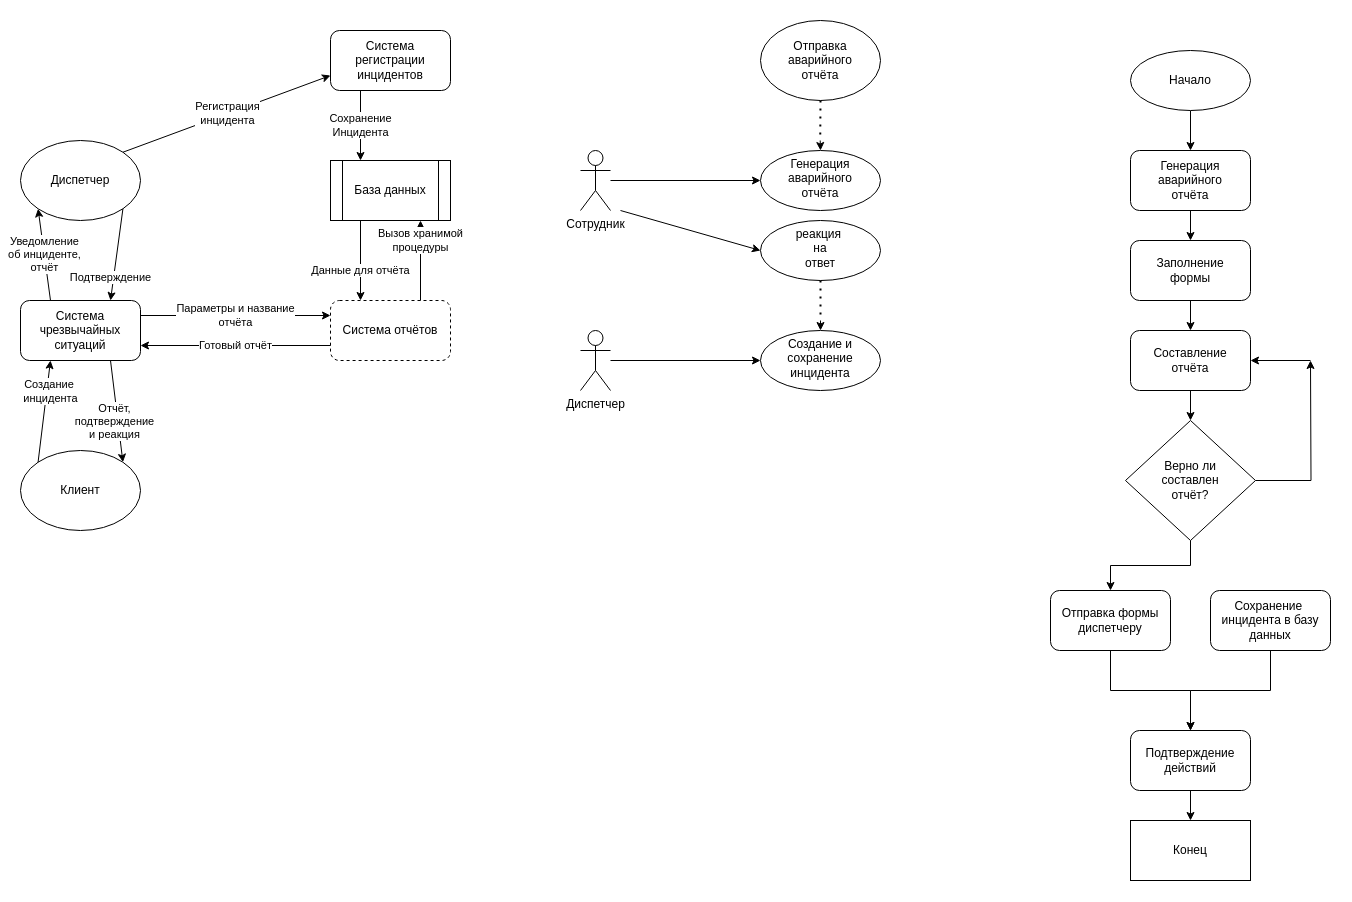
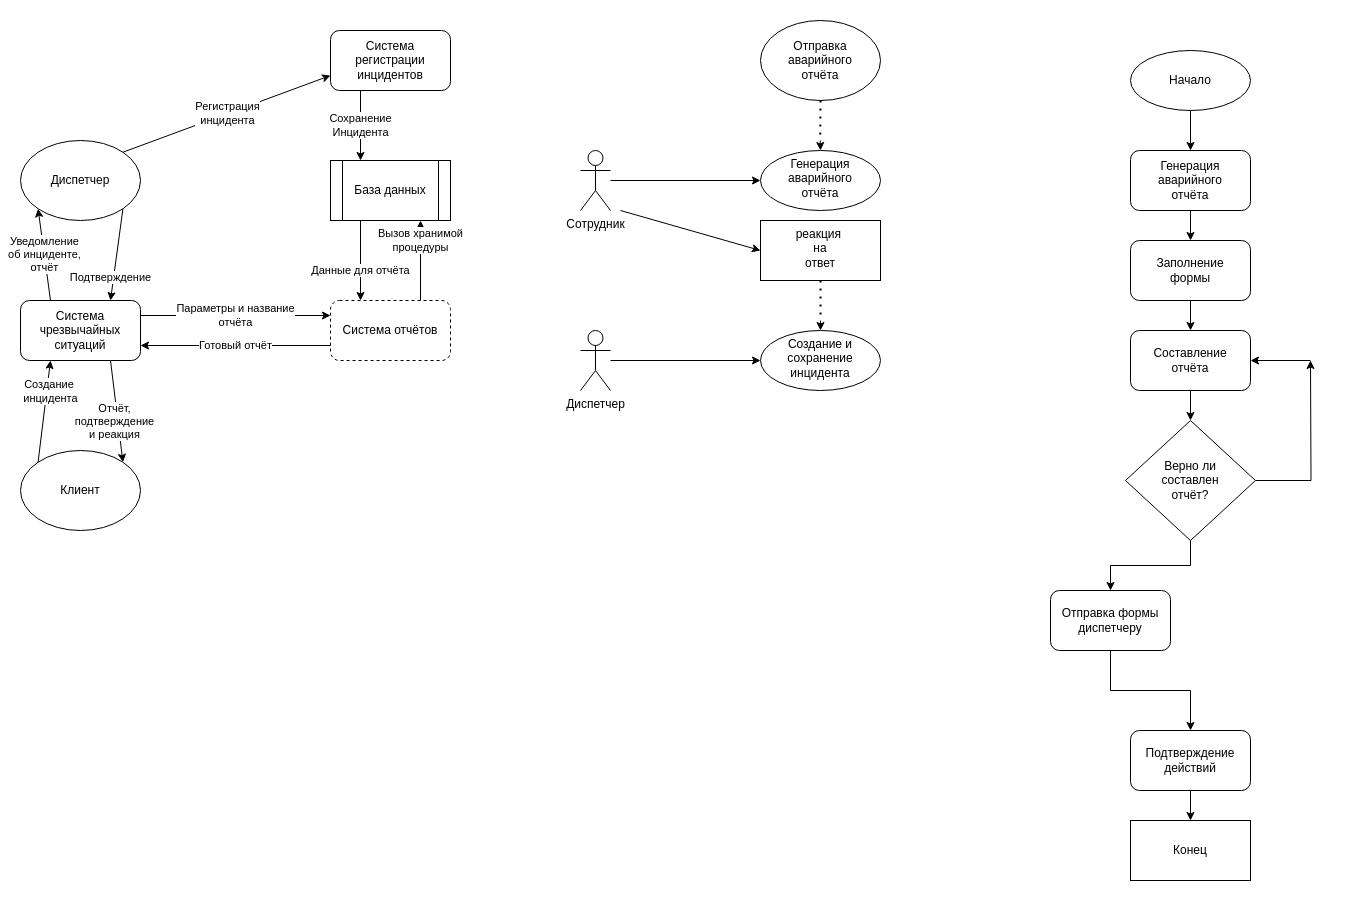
node "реакция на ответ": shape ellipse -> rectangle
node "Сохранение инцидента в базу данных": removed
edge "Сохранение инцидента в базу данных" -> "Подтверждение действий": removed
